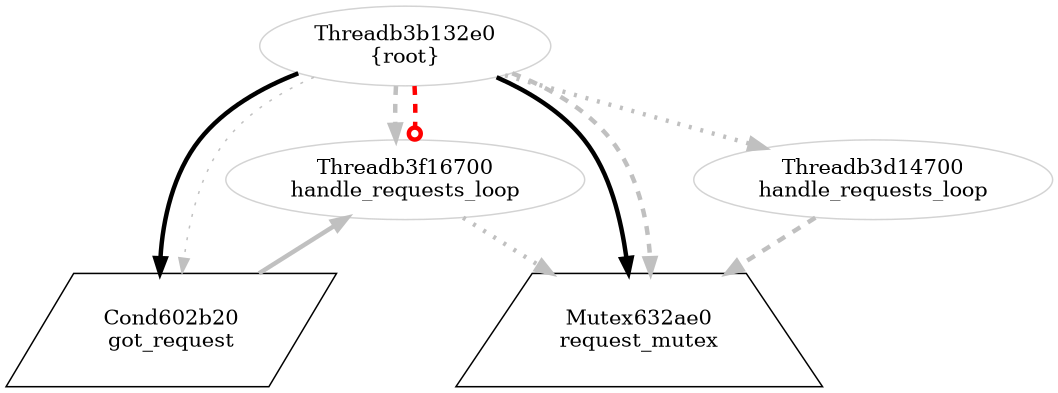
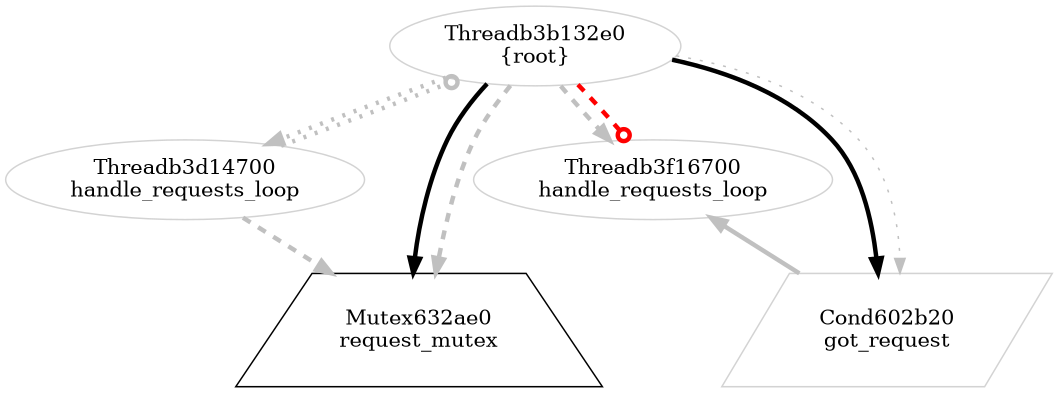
edge "Threadb3d14700 handle_requests_loop" -> "Threadb3b132e0 {root}": added
edge "Threadb3f16700 handle_requests_loop" -> "Mutex632ae0 request_mutex": removed
node "Cond602b20 got_request": color black -> lightgrey
